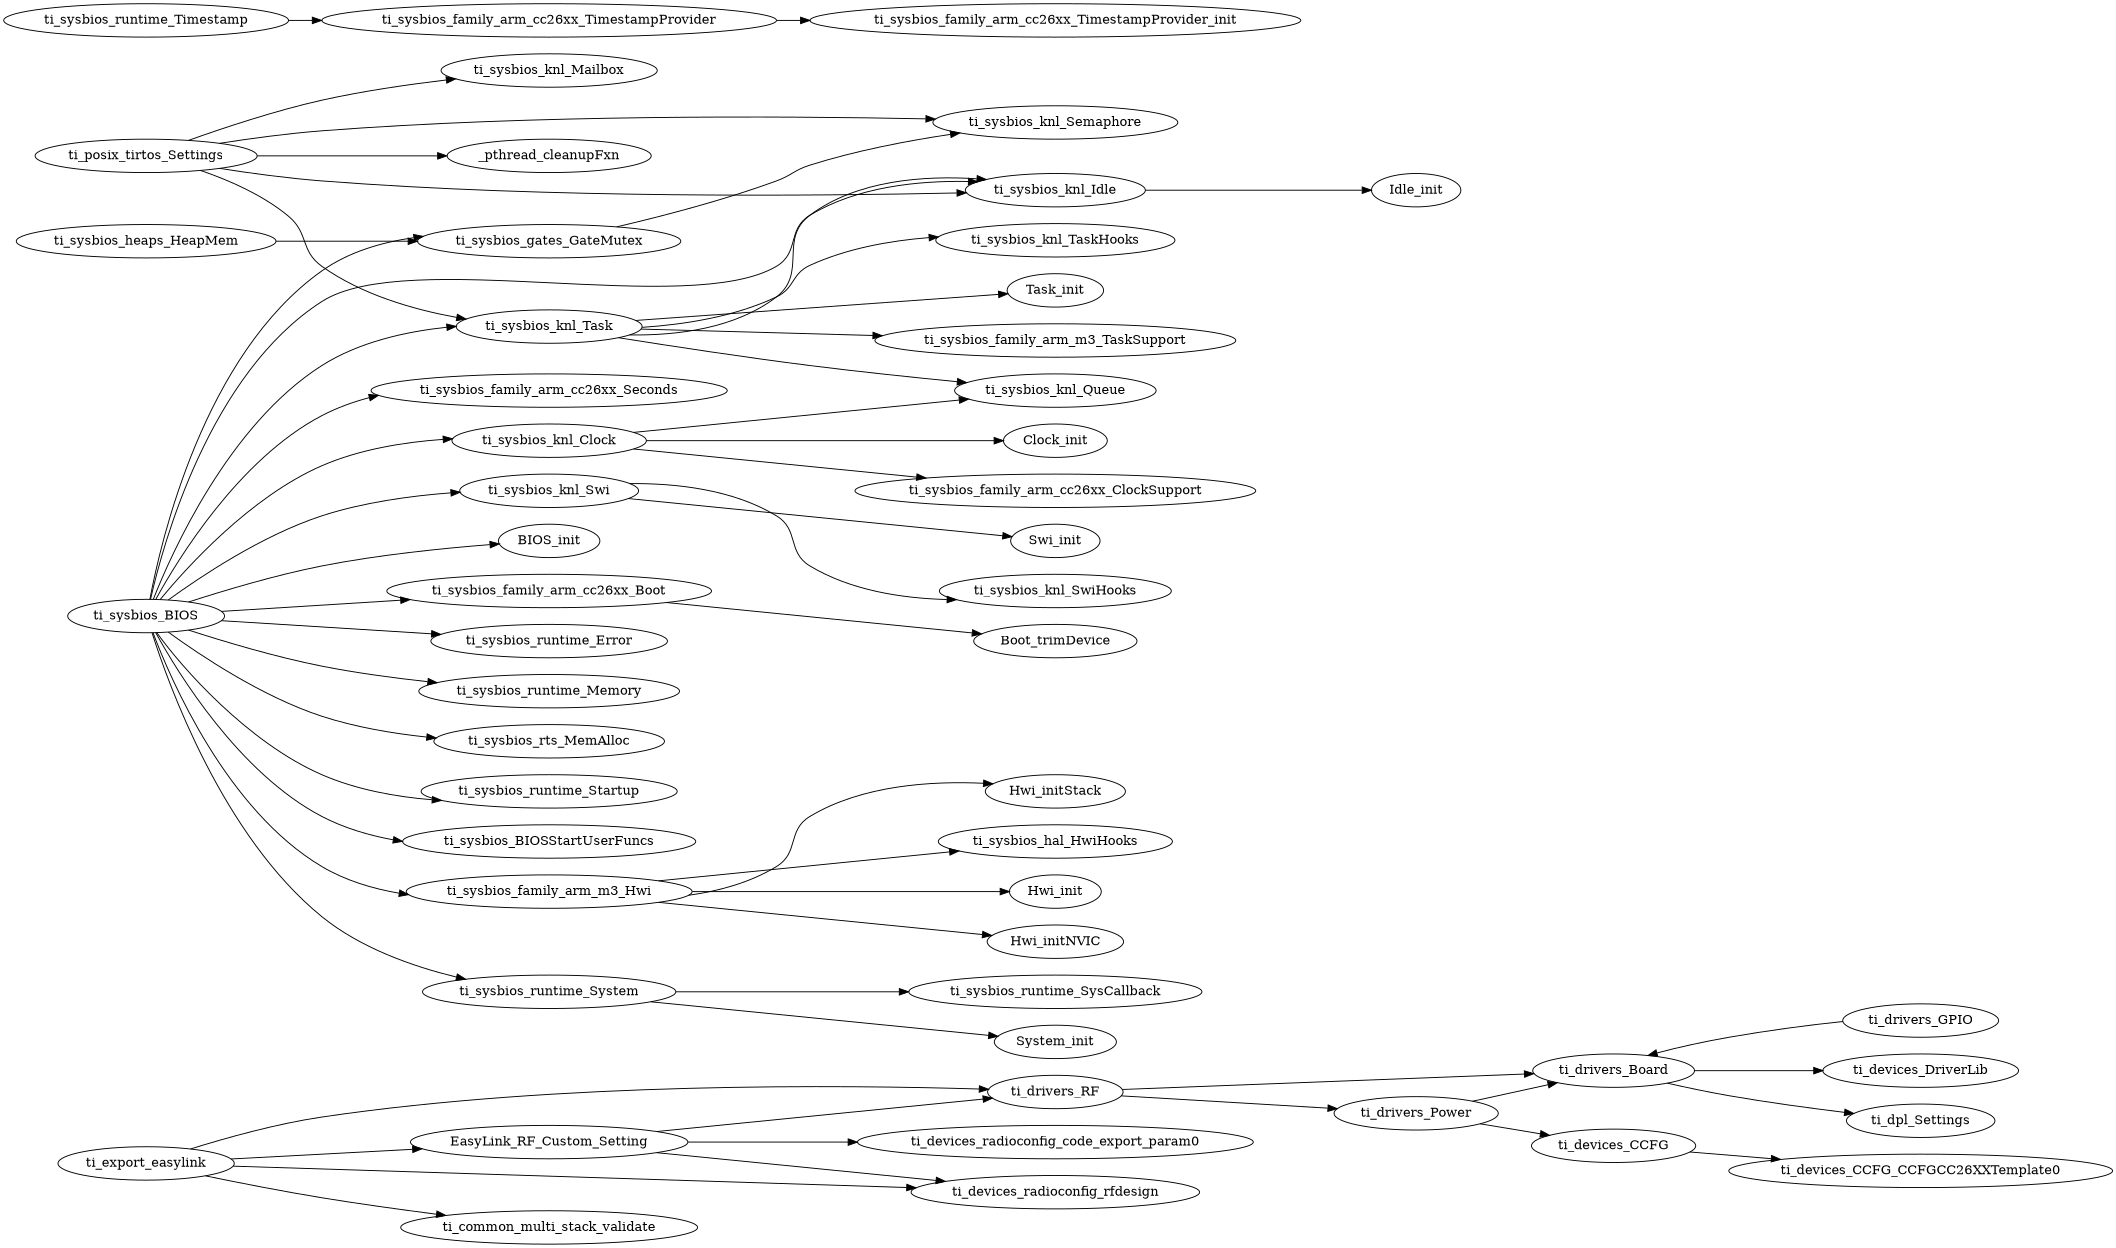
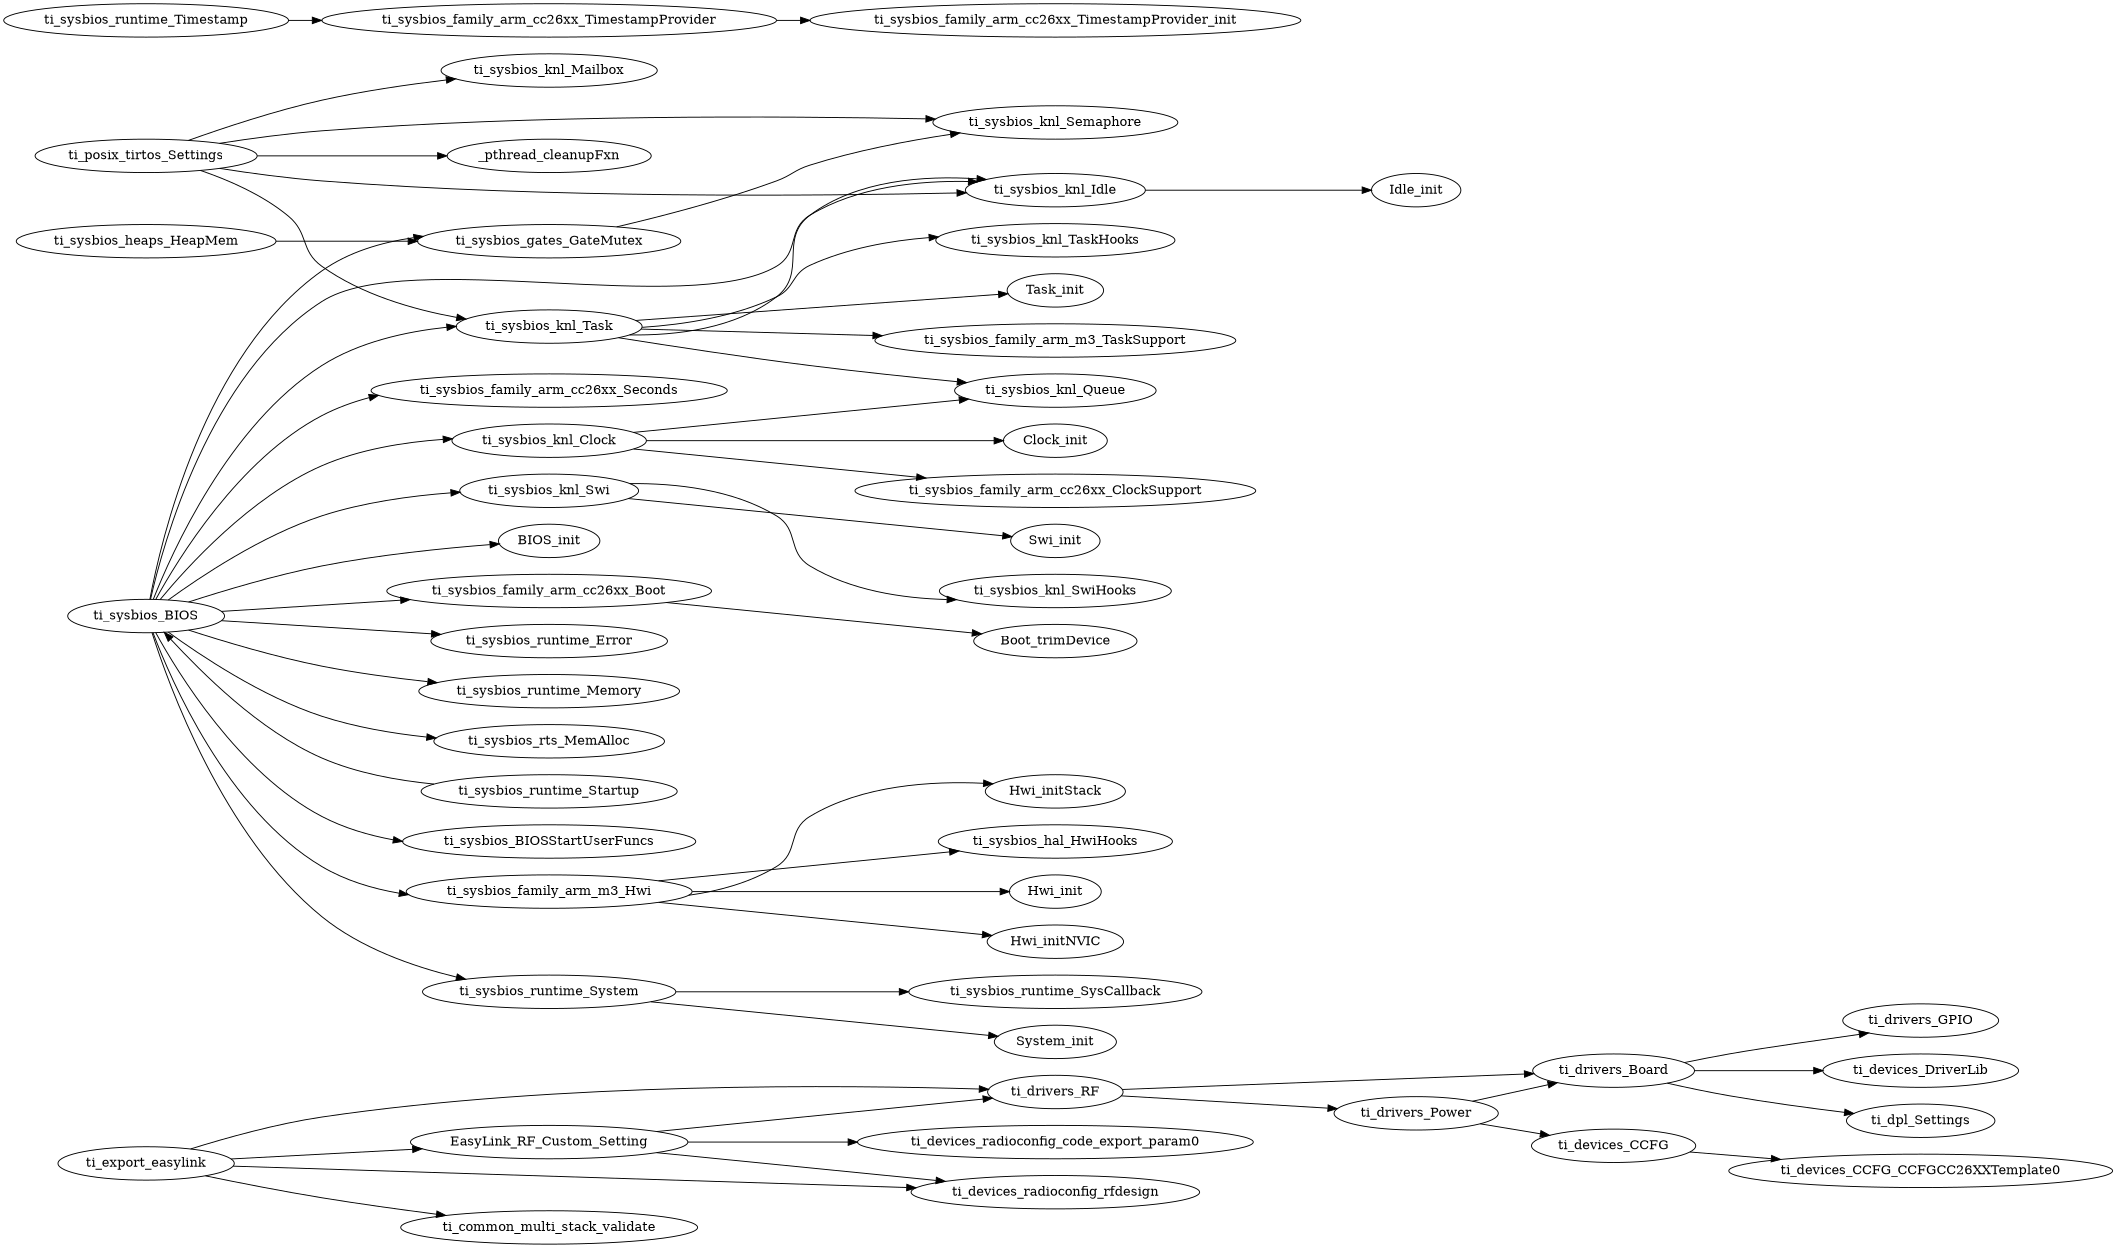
edge "ti_sysbios_BIOS" -> "ti_sysbios_runtime_Startup": reversed
edge "ti_drivers_GPIO" -> "ti_drivers_Board": reversed
